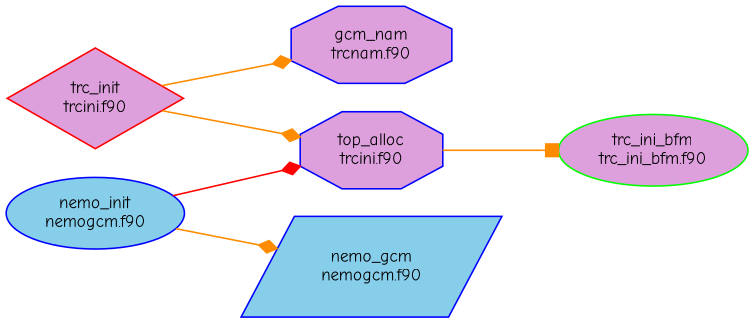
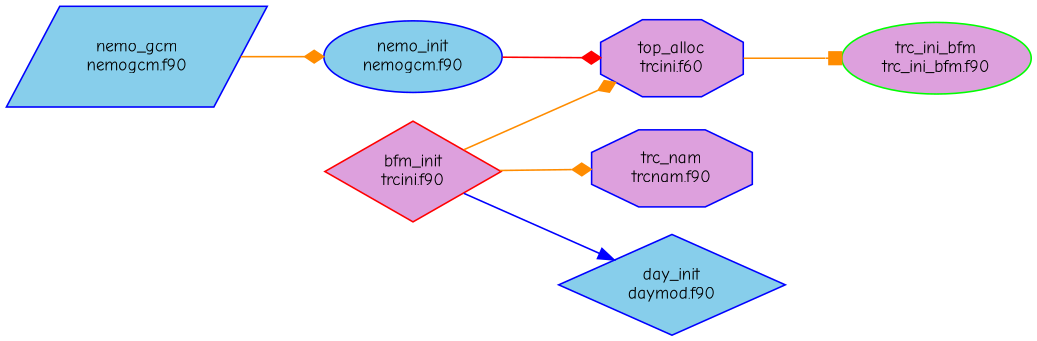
node "gcm_nam trcnam.f90": label "gcm_nam trcnam.f90" -> "trc_nam trcnam.f90"
node "trc_init trcini.f90": label "trc_init trcini.f90" -> "bfm_init trcini.f90"
node "top_alloc trcini.f90": label "top_alloc trcini.f90" -> "top_alloc trcini.f60"
edge "nemo_init nemogcm.f90" -> "nemo_gcm nemogcm.f90": reversed
node "day_init daymod.f90": added
